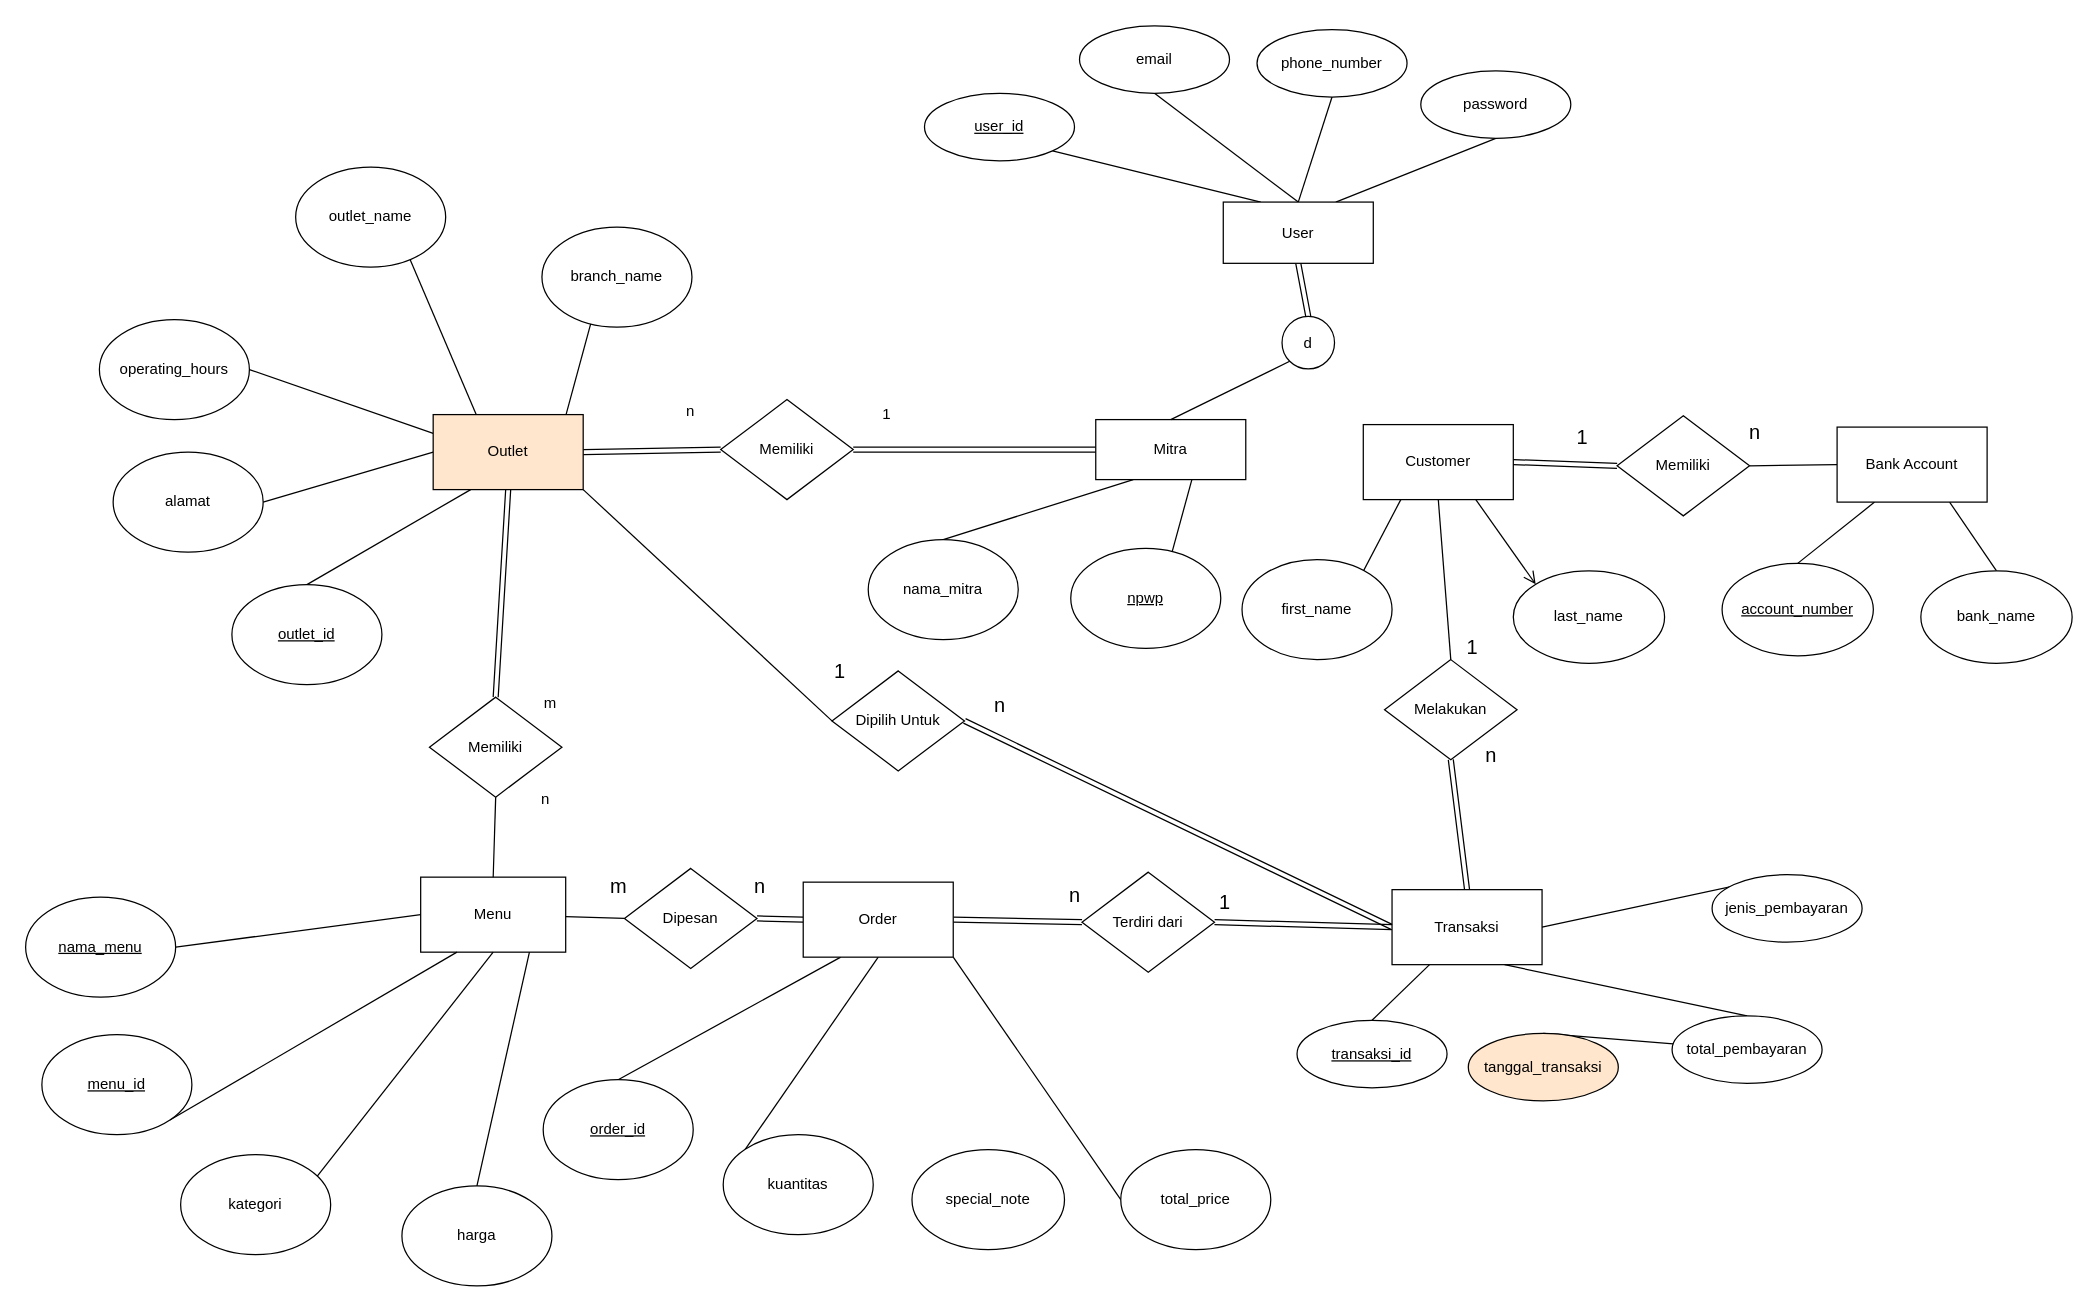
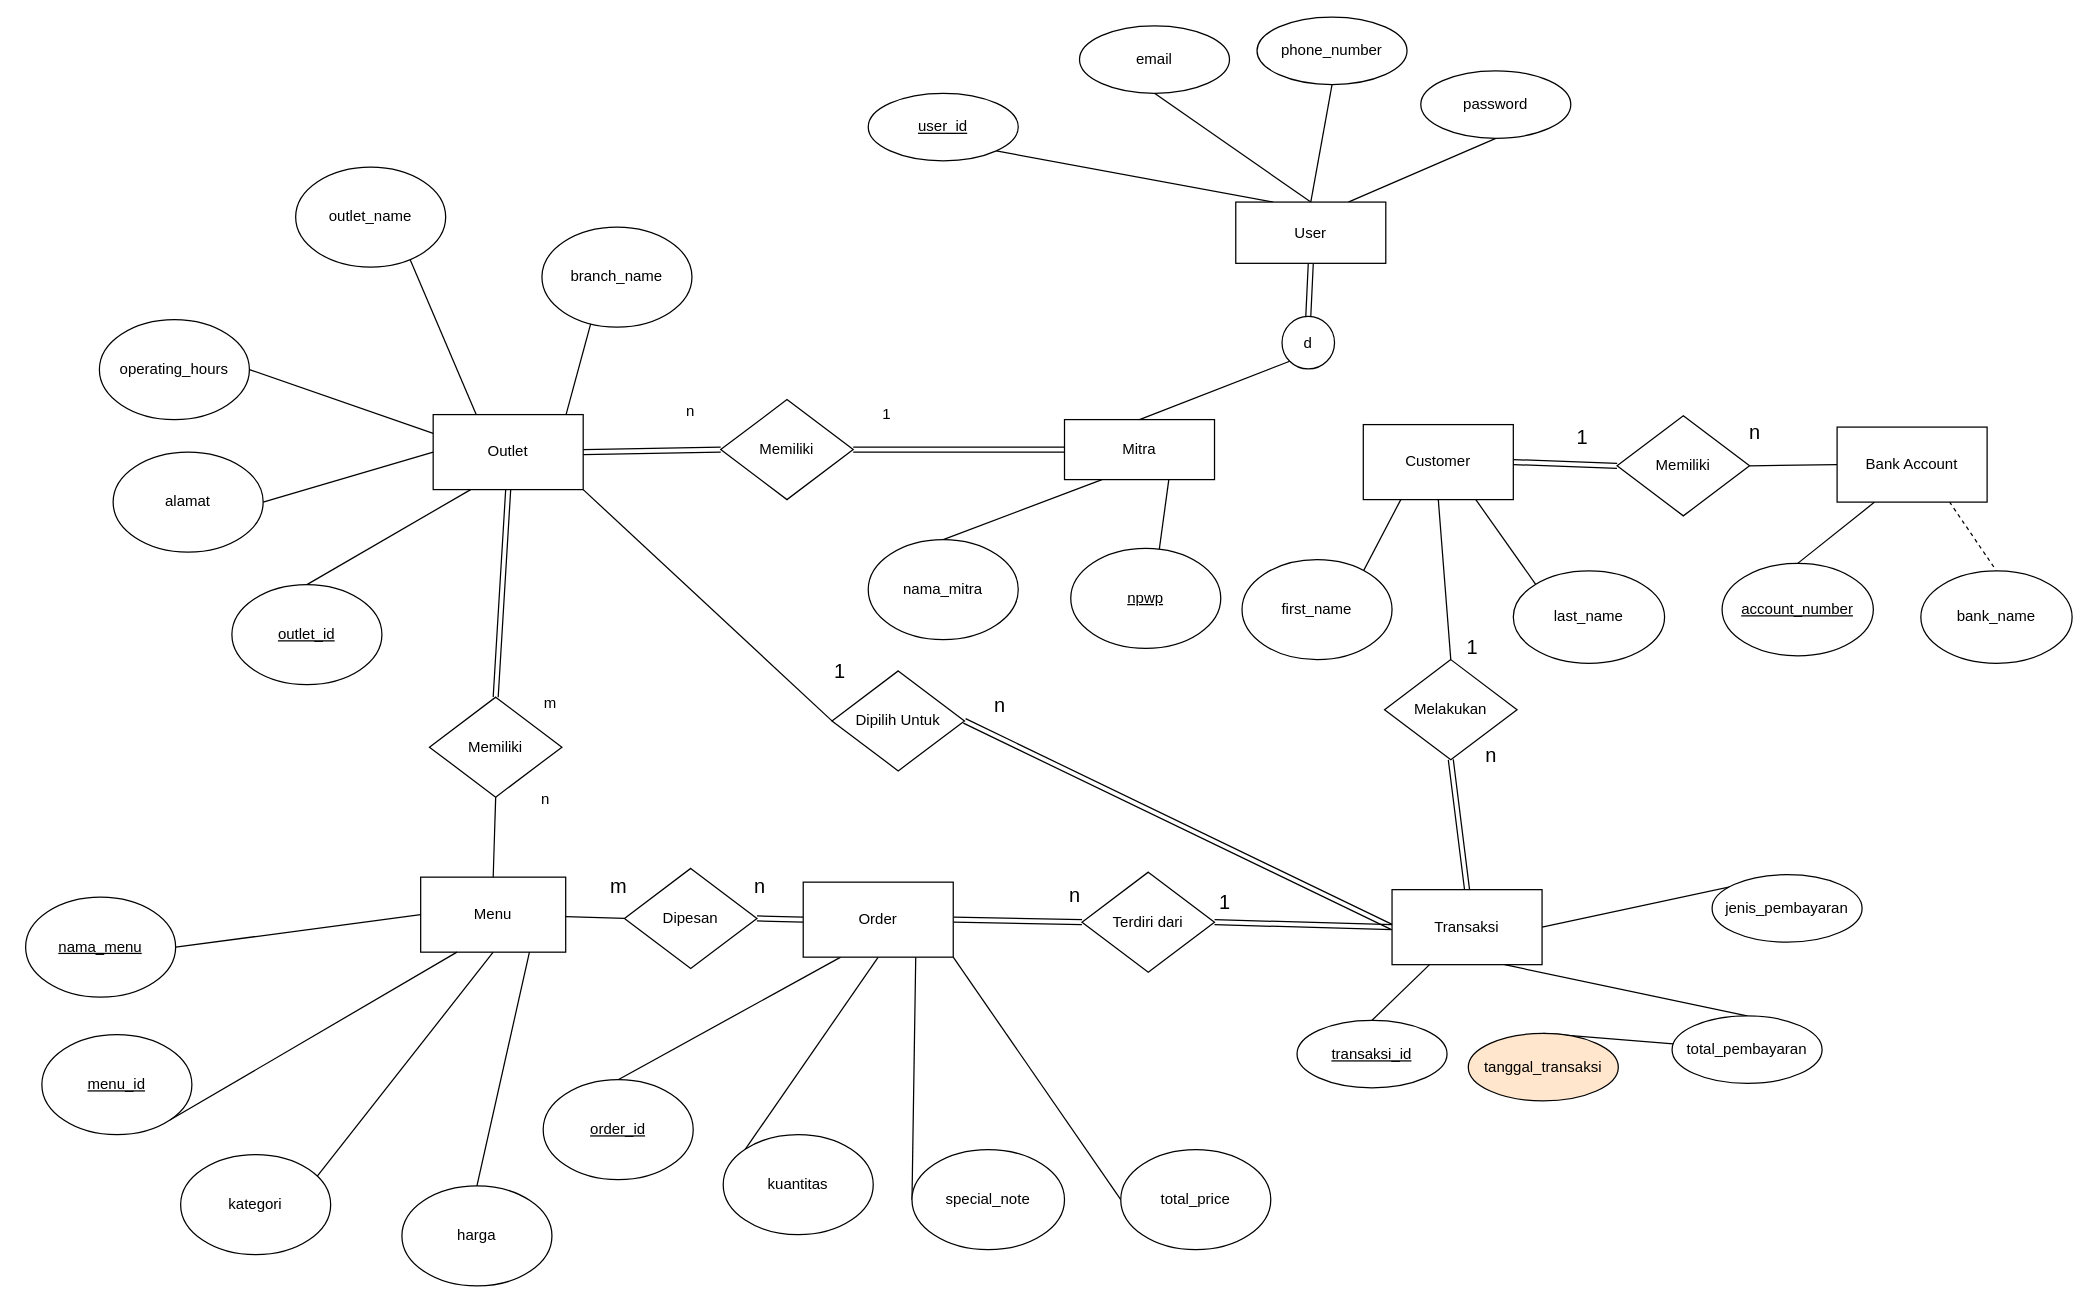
node "phone_number": moved (1332, 63) -> (1332, 51)
node "user_id": moved (999, 127) -> (943, 127)
node "User": moved (1298, 233) -> (1311, 233)
node "Mitra": moved (1171, 449) -> (1139, 449)
node "Outlet": fillcolor #ffe6cc -> #ffffff
edge "Bank Account" -- "bank_name": style solid -> dashed
edge "Customer" -> "last_name": arrowhead open -> none
edge "Order" -- "special_note": added
